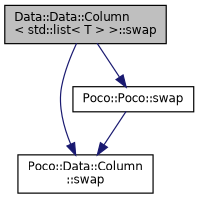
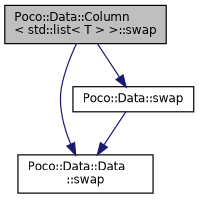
node "Data::Data::Column < std::list< T > >::swap": label "Data::Data::Column < std::list< T > >::swap" -> "Poco::Data::Column < std::list< T > >::swap"
node "Poco::Poco::swap": label "Poco::Poco::swap" -> "Poco::Data::swap"
node "Poco::Data::Column ::swap": label "Poco::Data::Column ::swap" -> "Poco::Data::Data ::swap"
